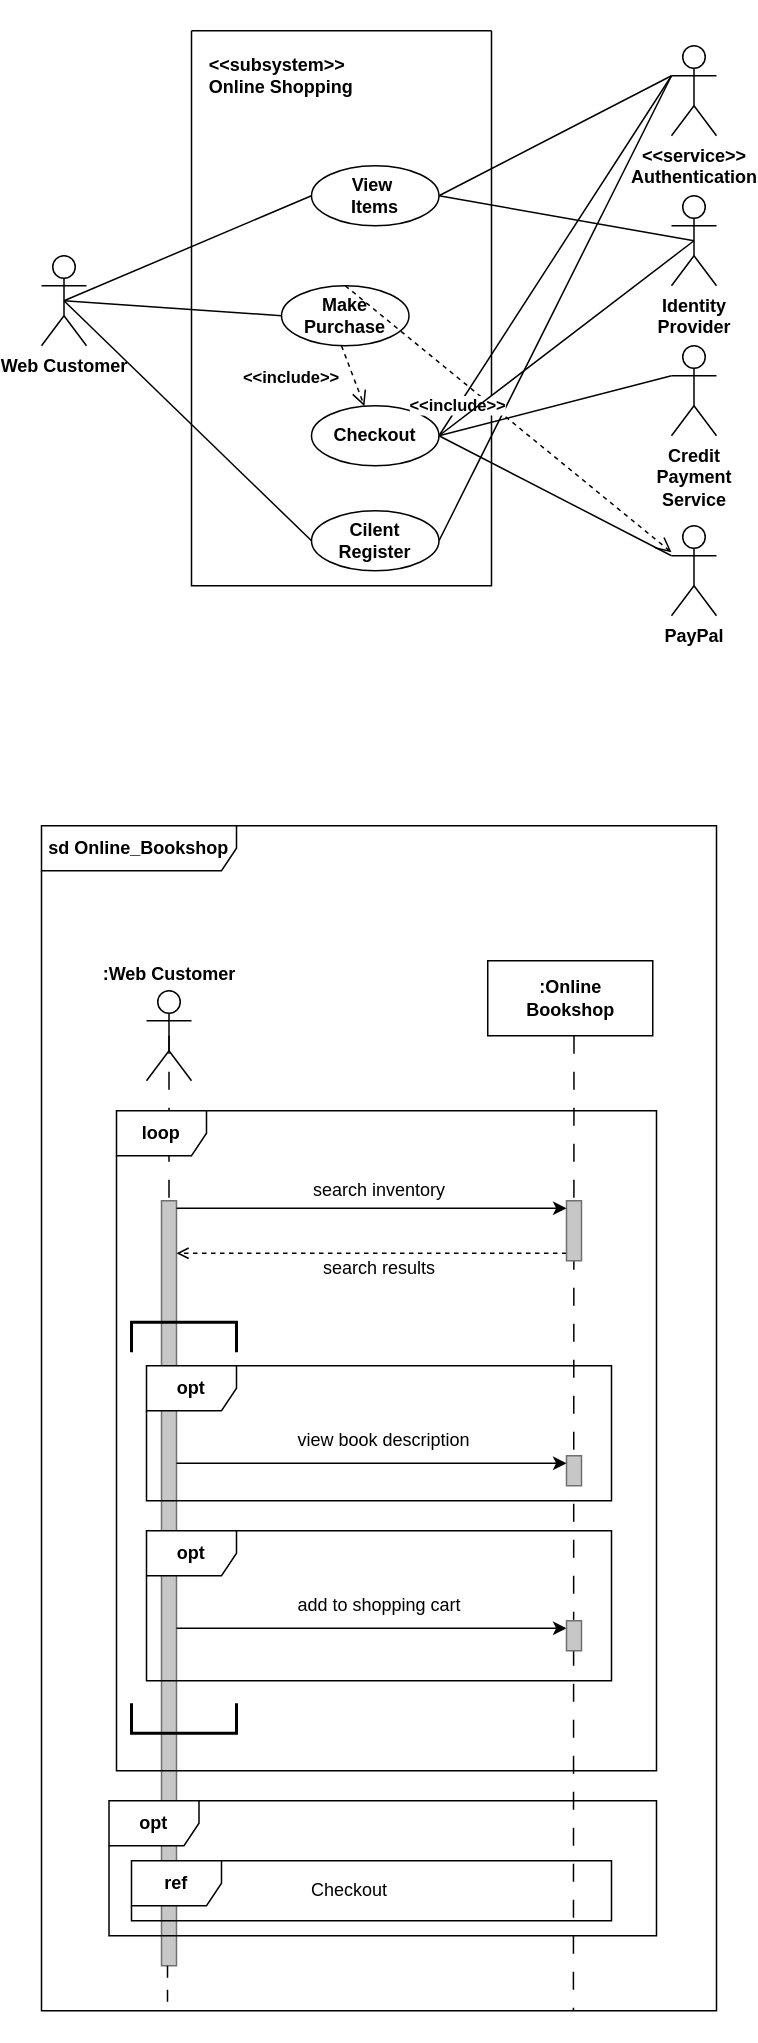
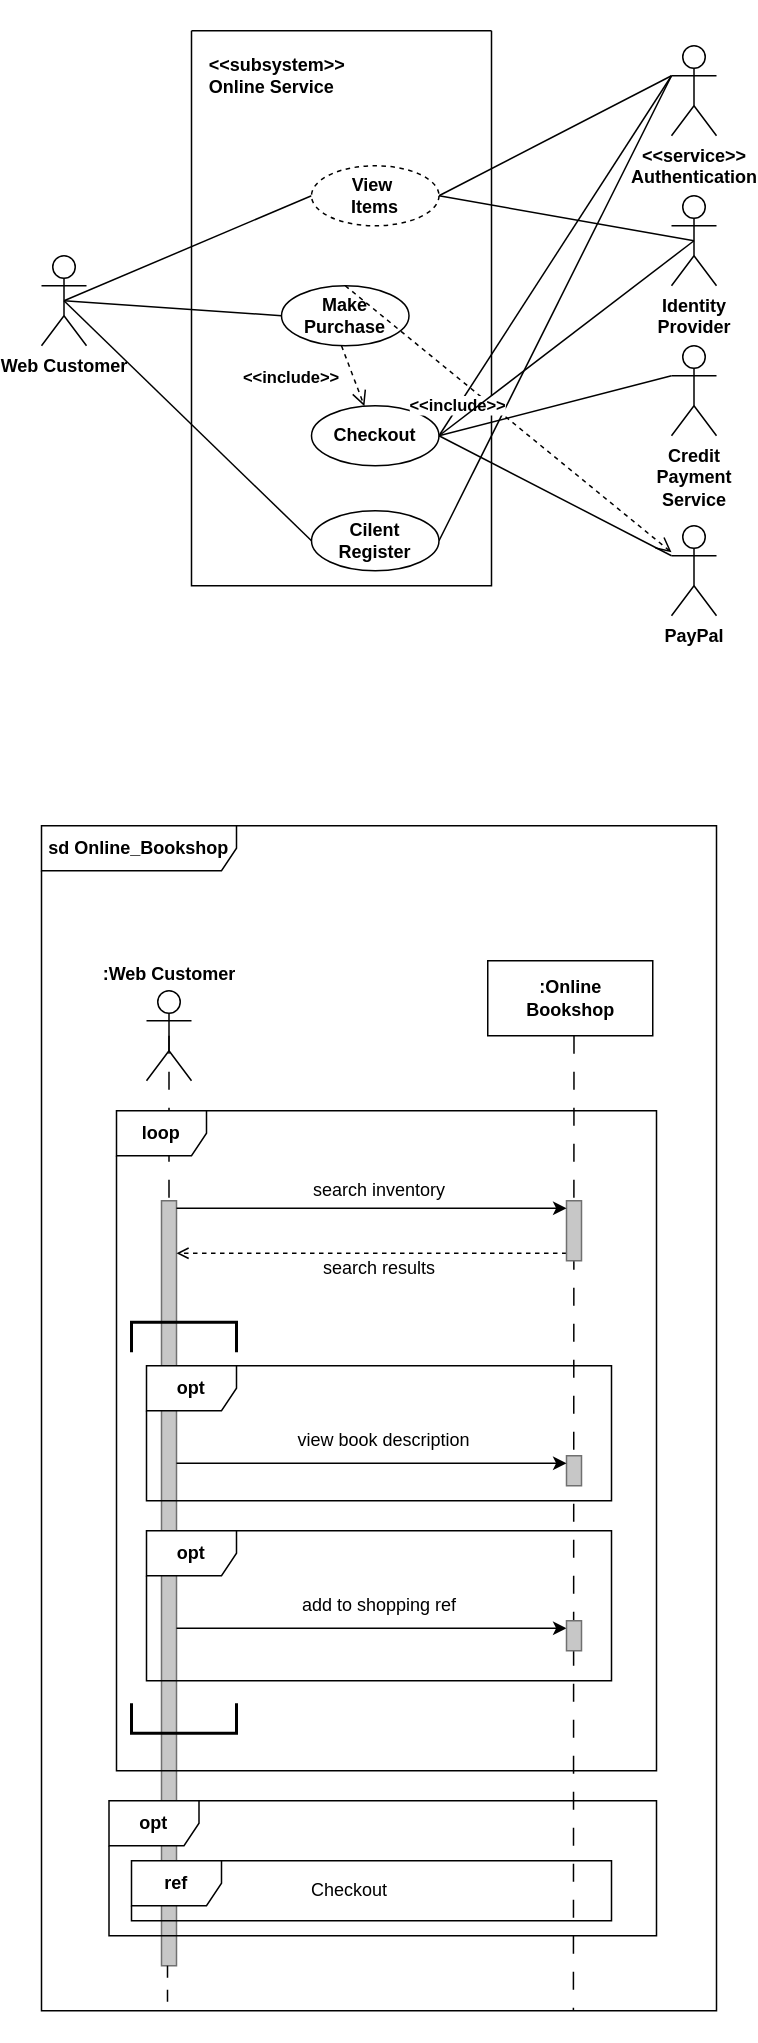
node "<<subsystem>> Online Shopping": label "<<subsystem>> Online Shopping" -> "<<subsystem>> Online Service"
node "View Items": style solid -> dashed
node "add to shopping cart": label "add to shopping cart" -> "add to shopping ref"
